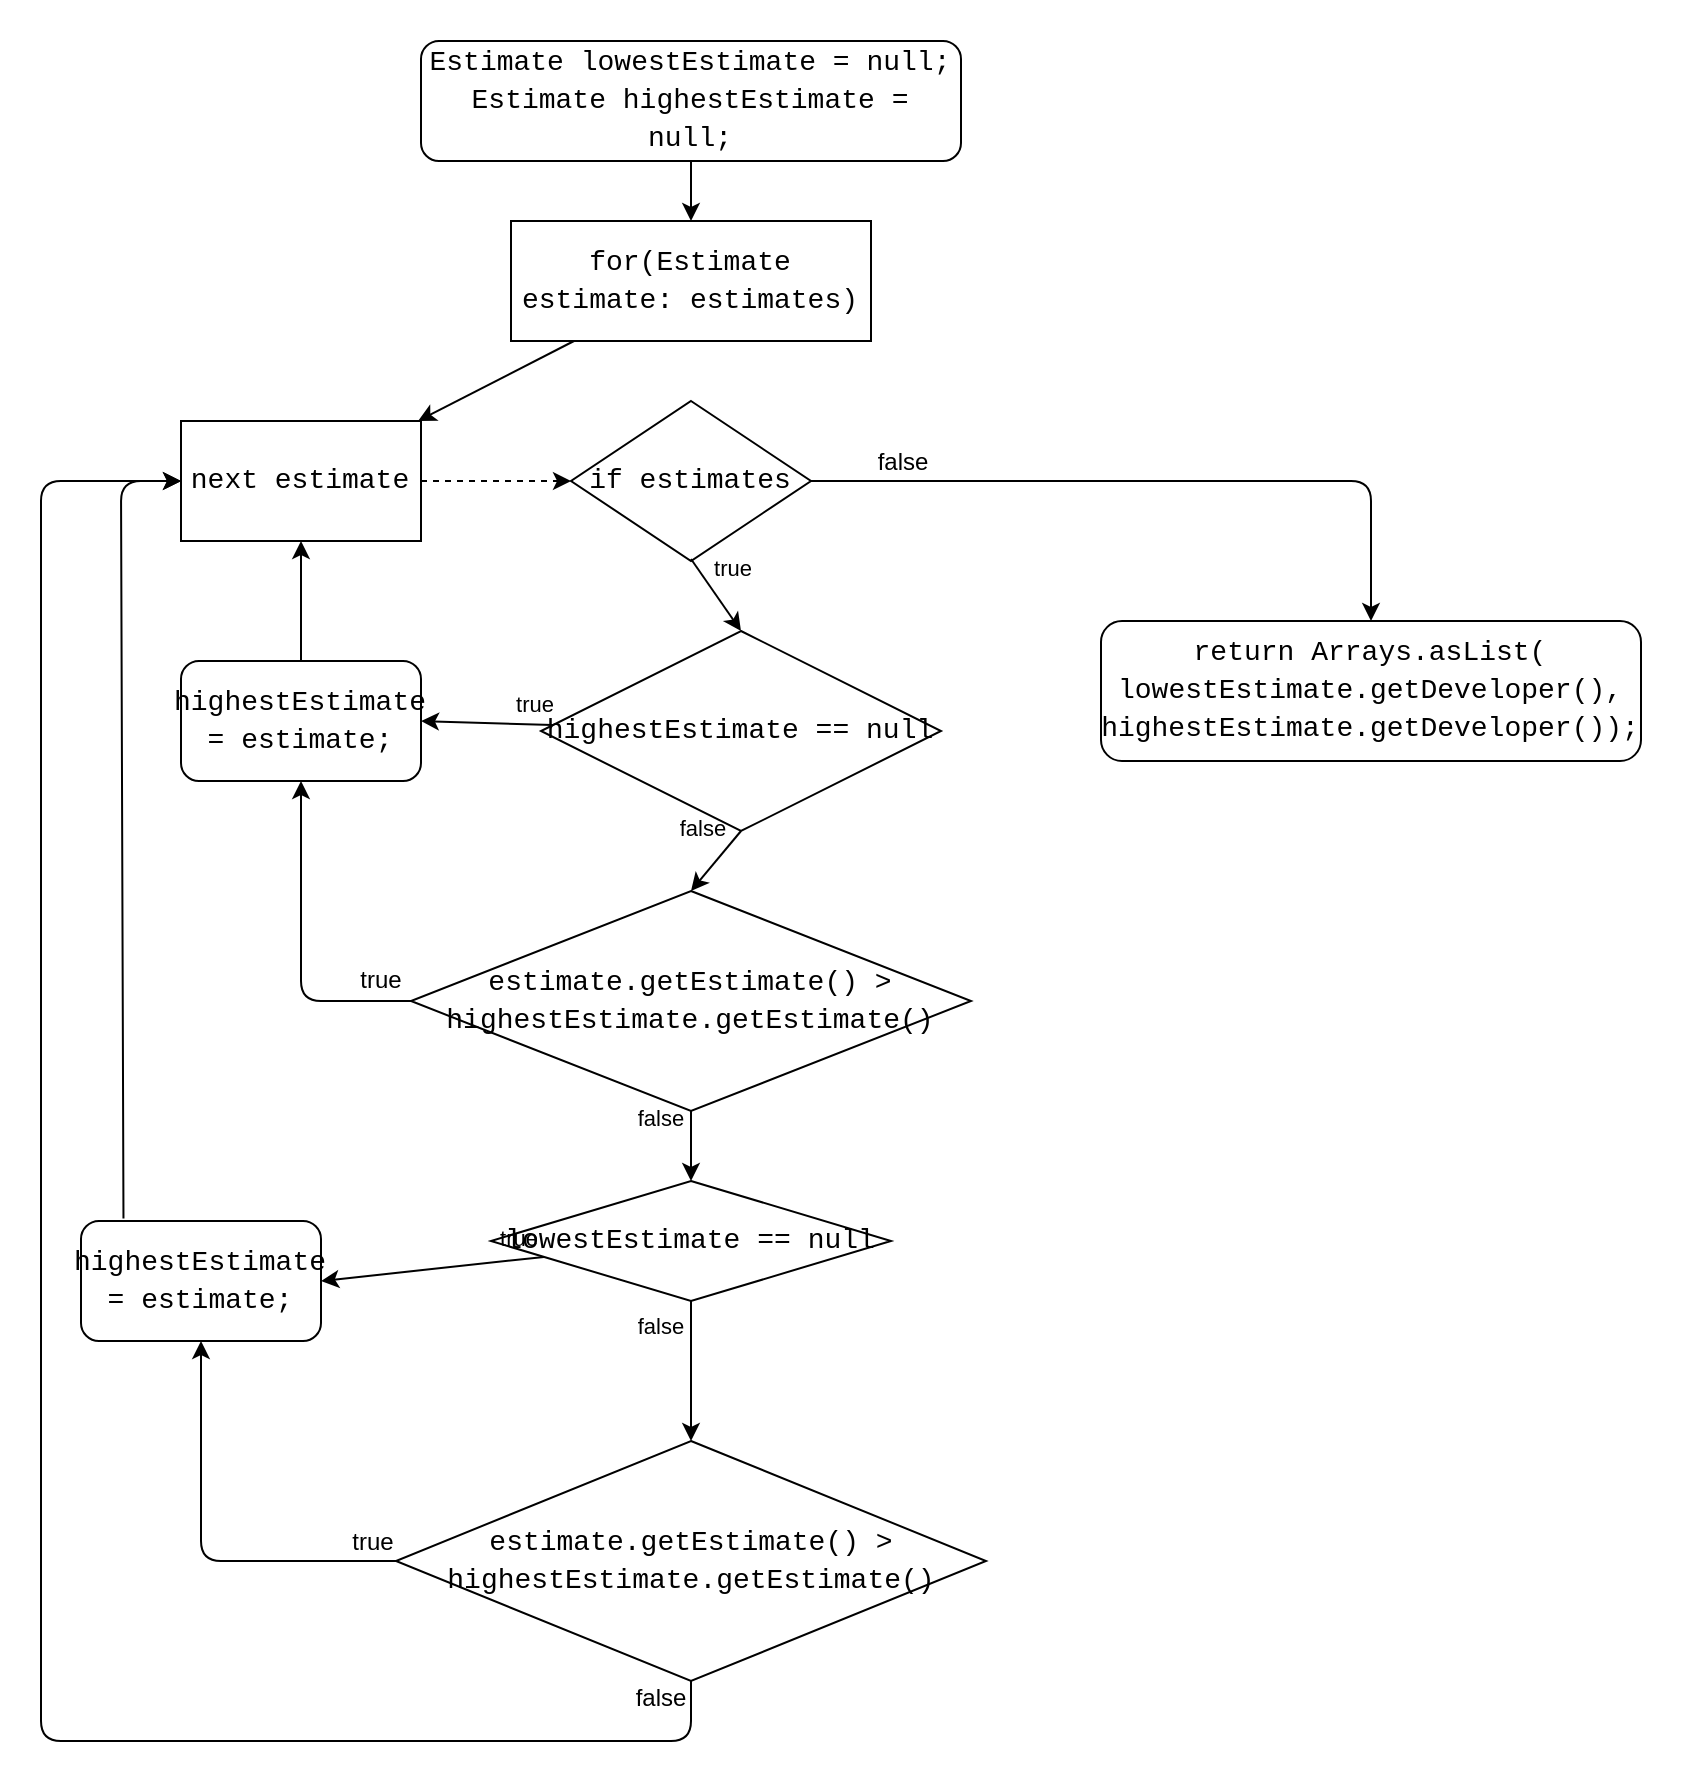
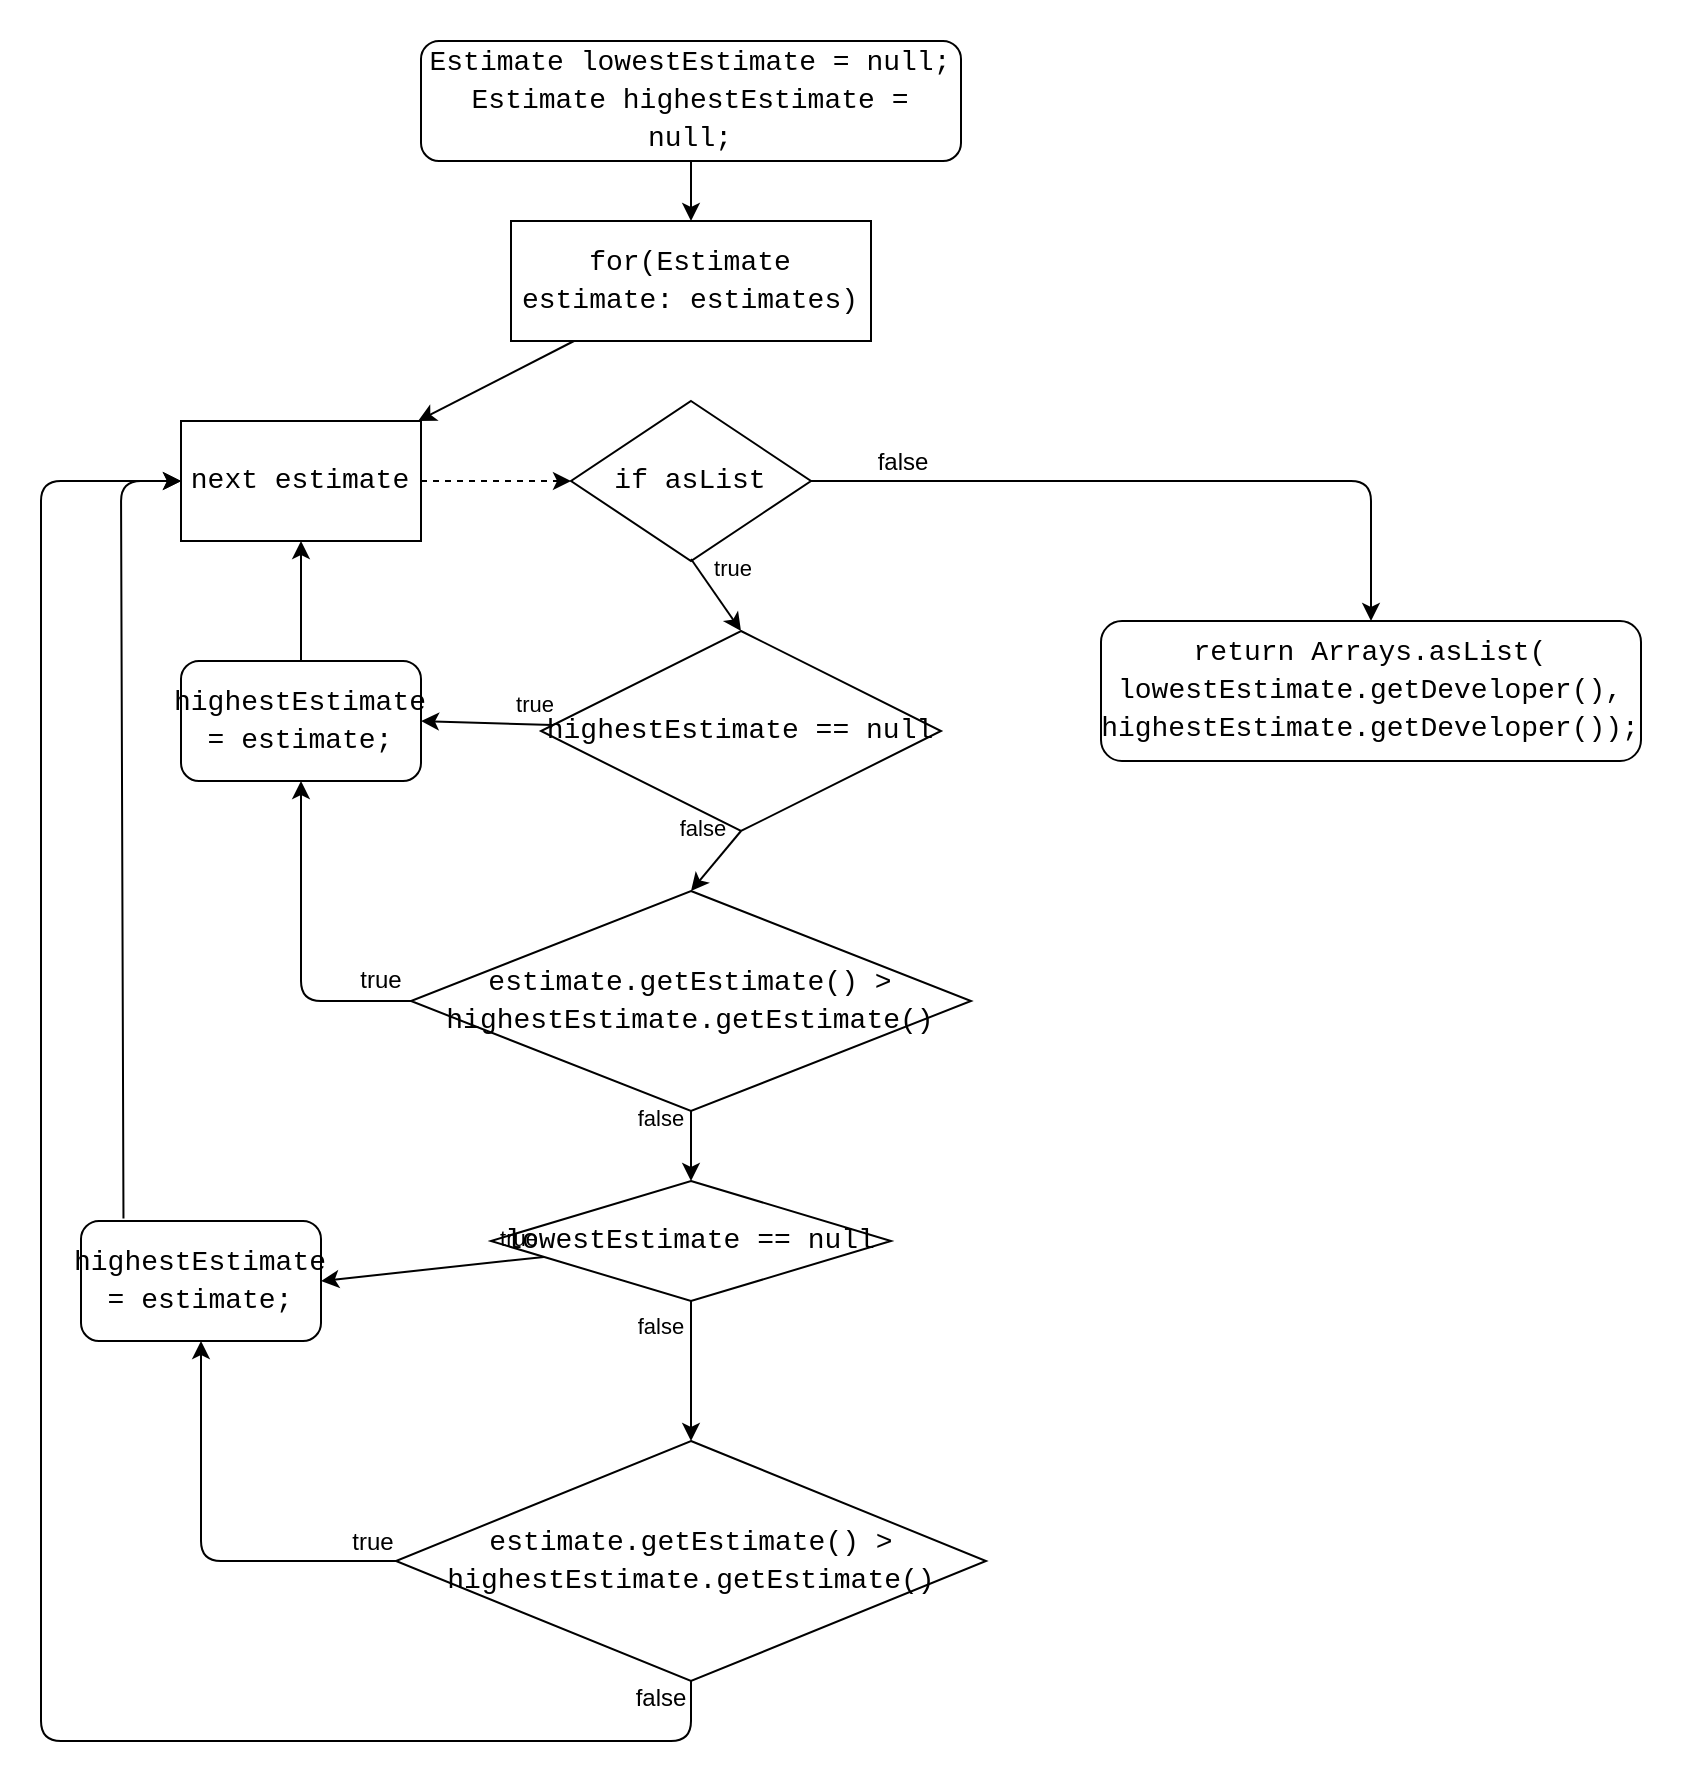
node "if estimates": label "if estimates" -> "if asList"
